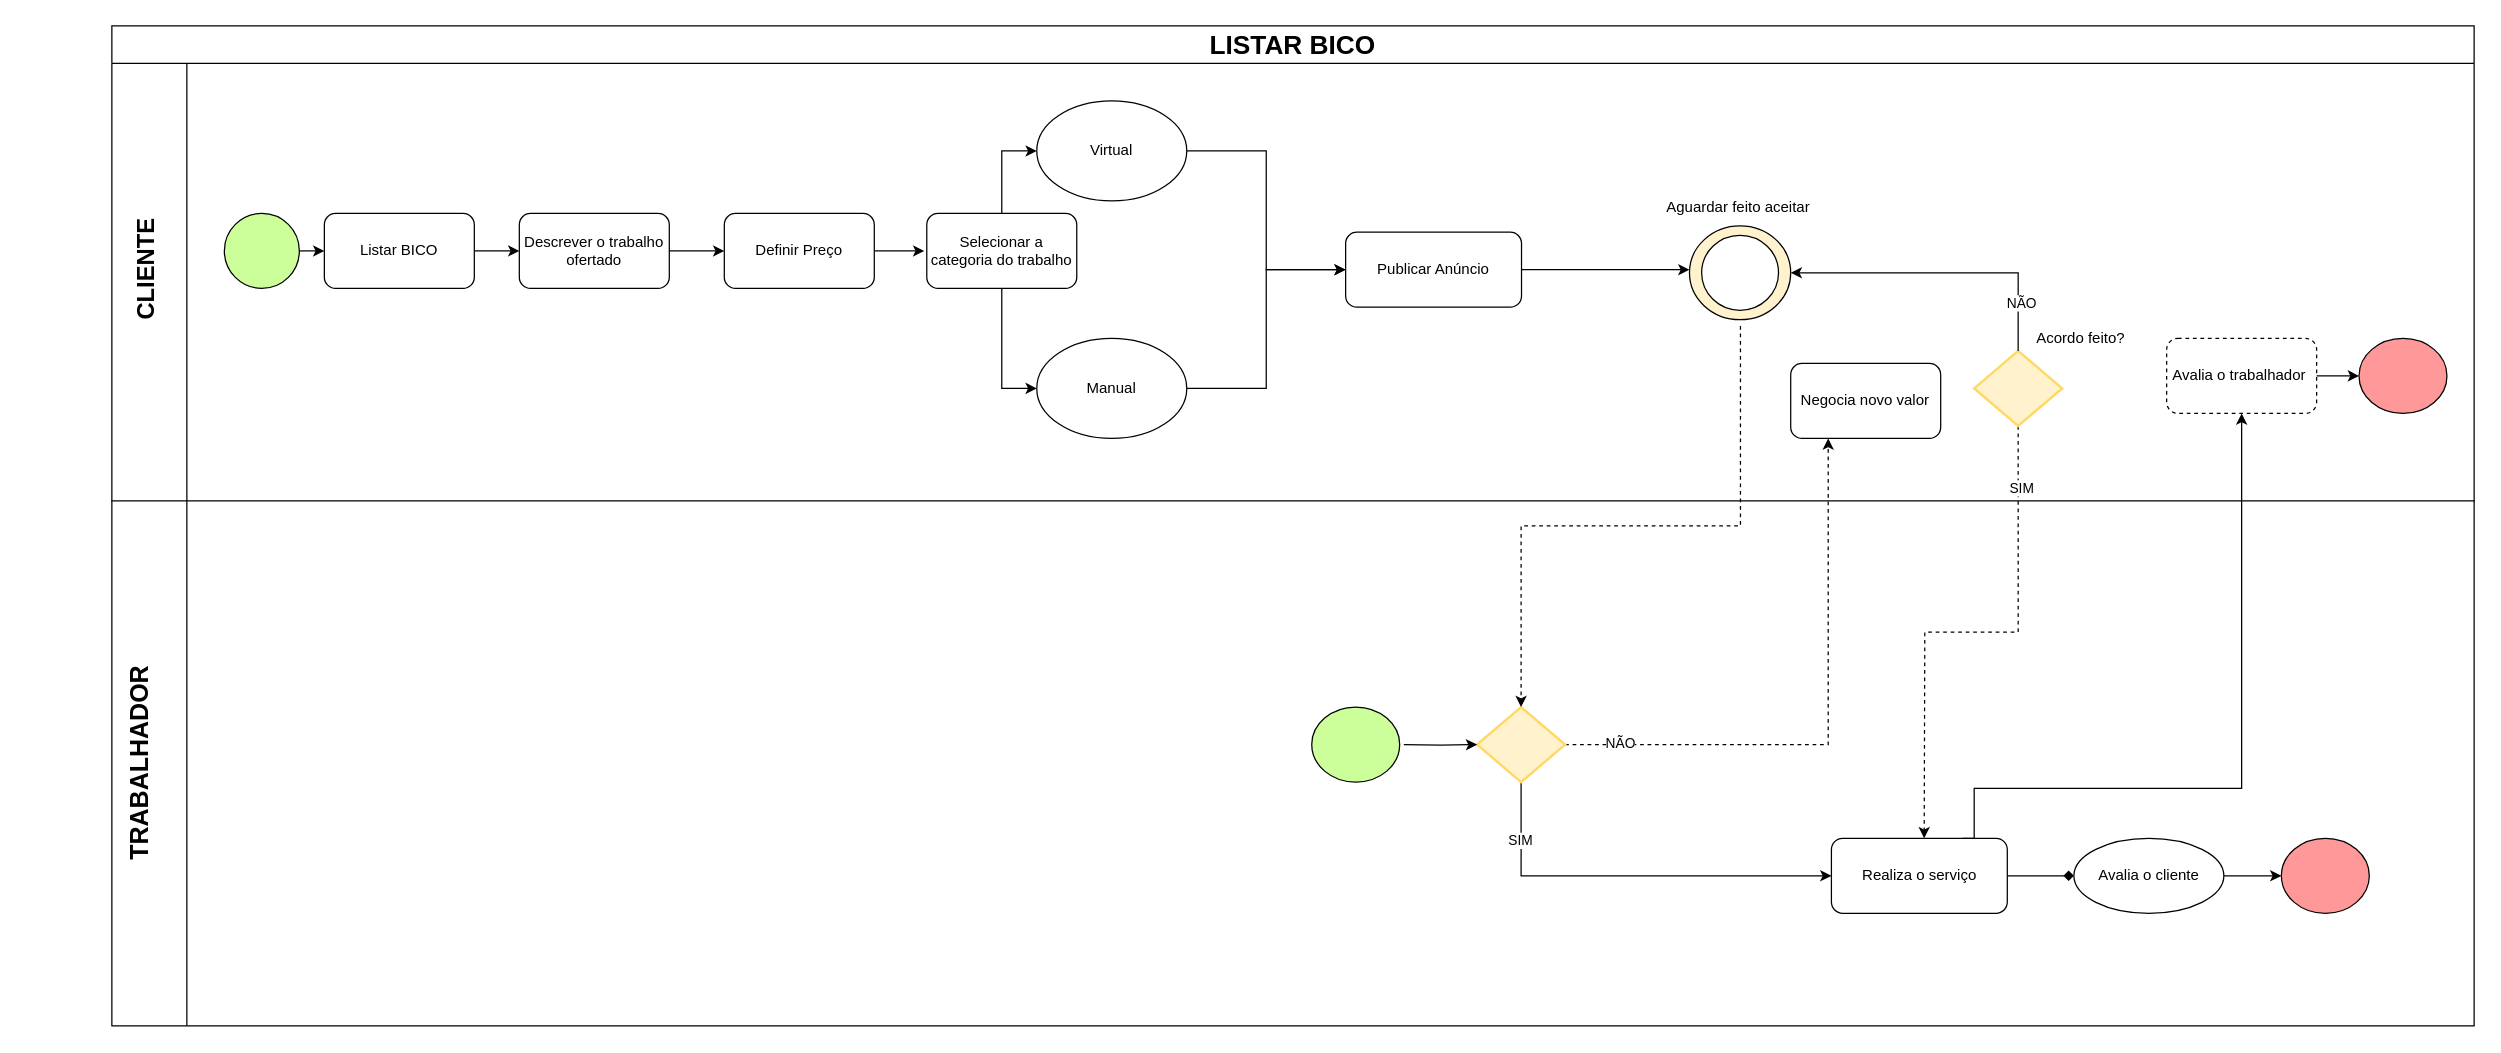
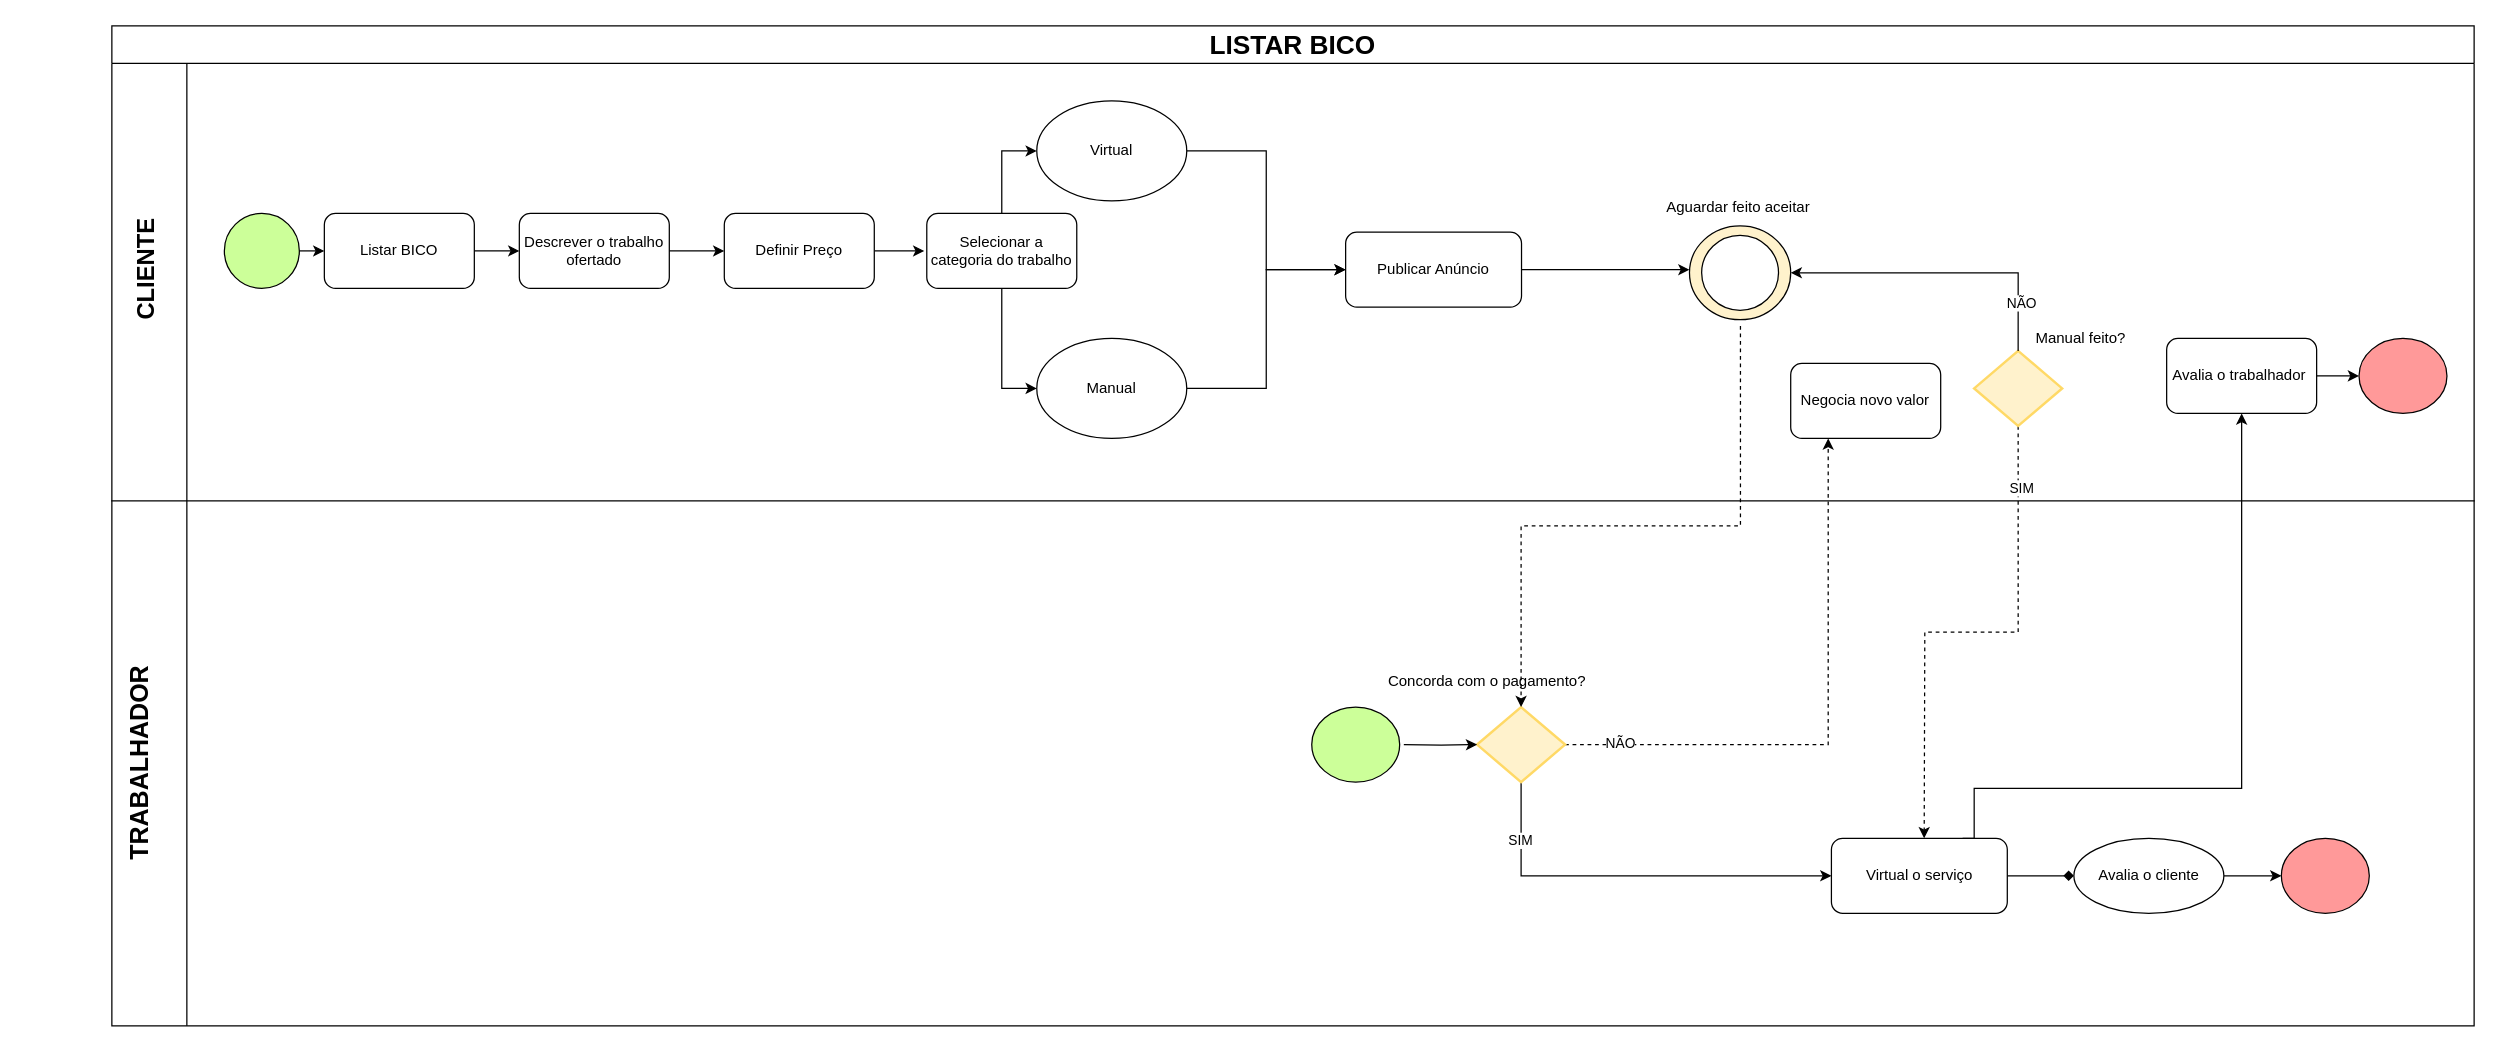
node "Acordo feito?": label "Acordo feito?" -> "Manual feito?"
node "Avalia o trabalhador": style dashed -> solid
node "Concorda com o pagamento?": added
node "Realiza o serviço": label "Realiza o serviço" -> "Virtual o serviço"
